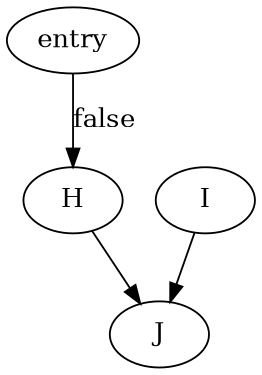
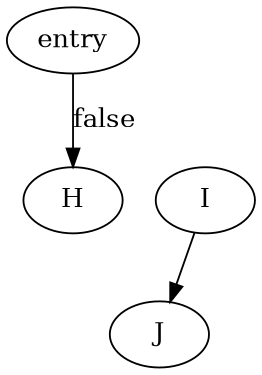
edge "H" -> "J": removed
